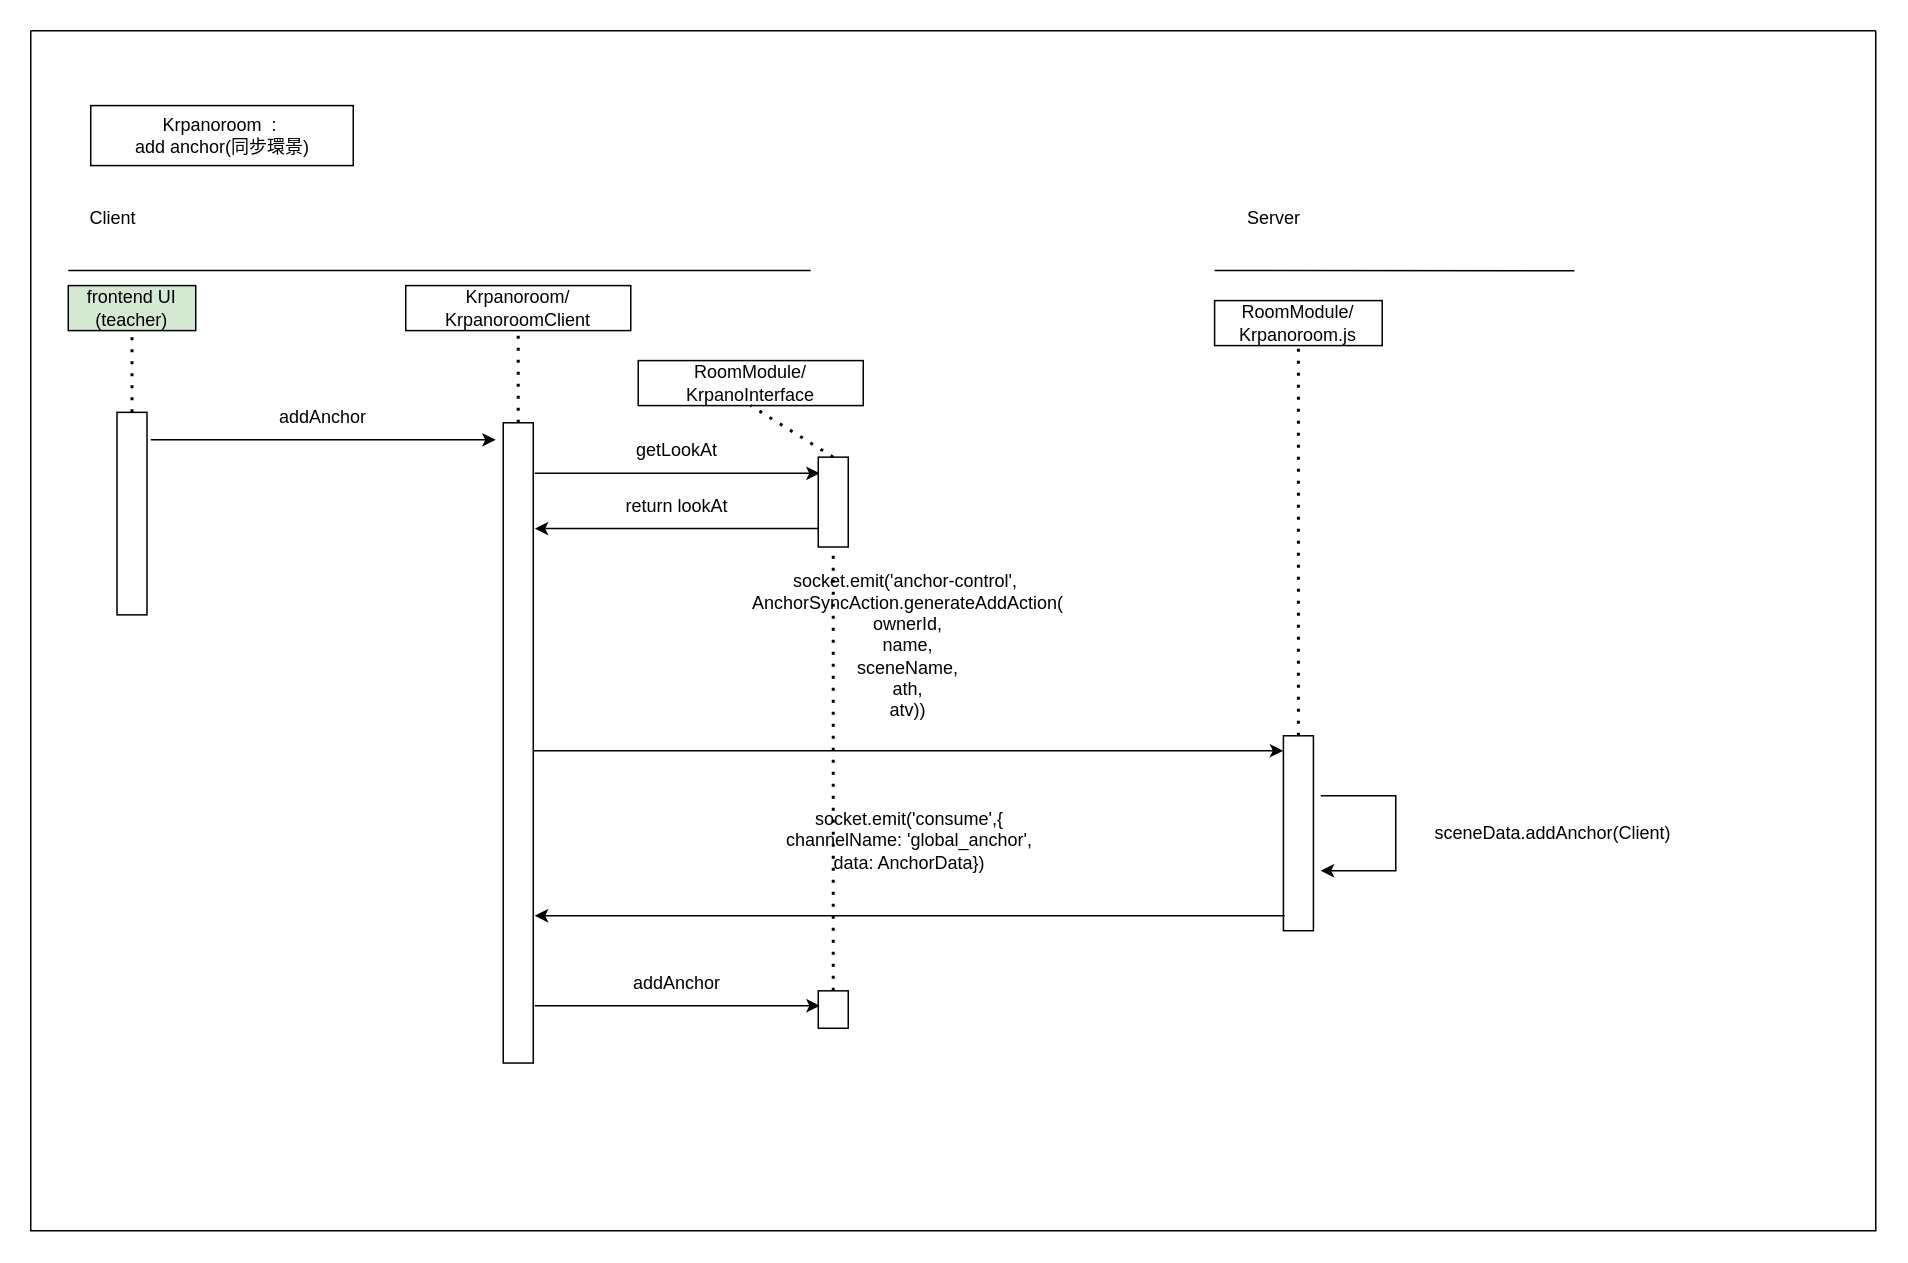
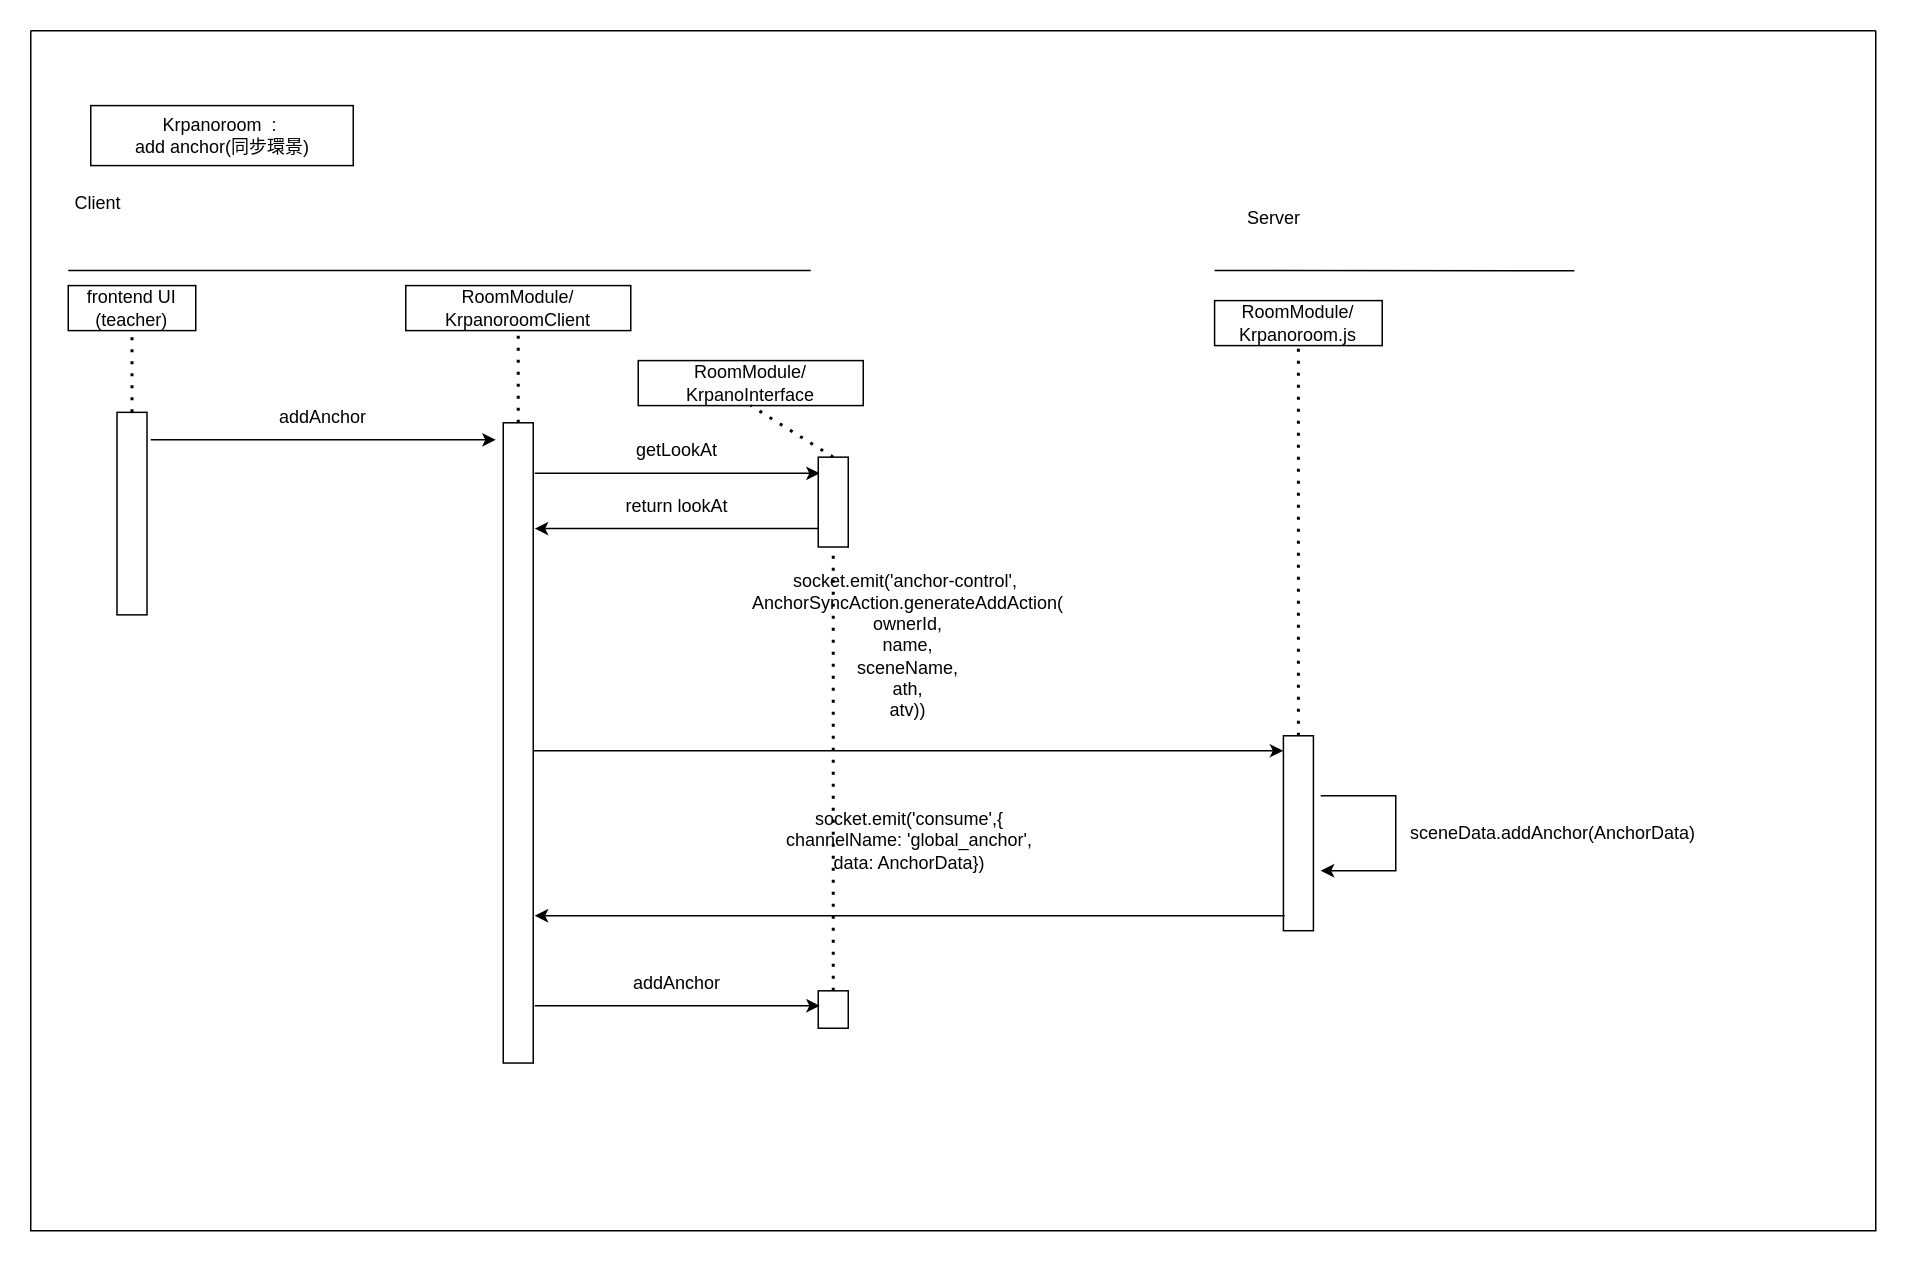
node "Client": moved (113, 218) -> (98, 203)
node "frontend UI (teacher)": fillcolor #d5e8d4 -> #ffffff
node "Krpanoroom/ KrpanoroomClient": label "Krpanoroom/ KrpanoroomClient" -> "RoomModule/ KrpanoroomClient"
node "sceneData.addAnchor(Client)": label "sceneData.addAnchor(Client)" -> "sceneData.addAnchor(AnchorData)"
